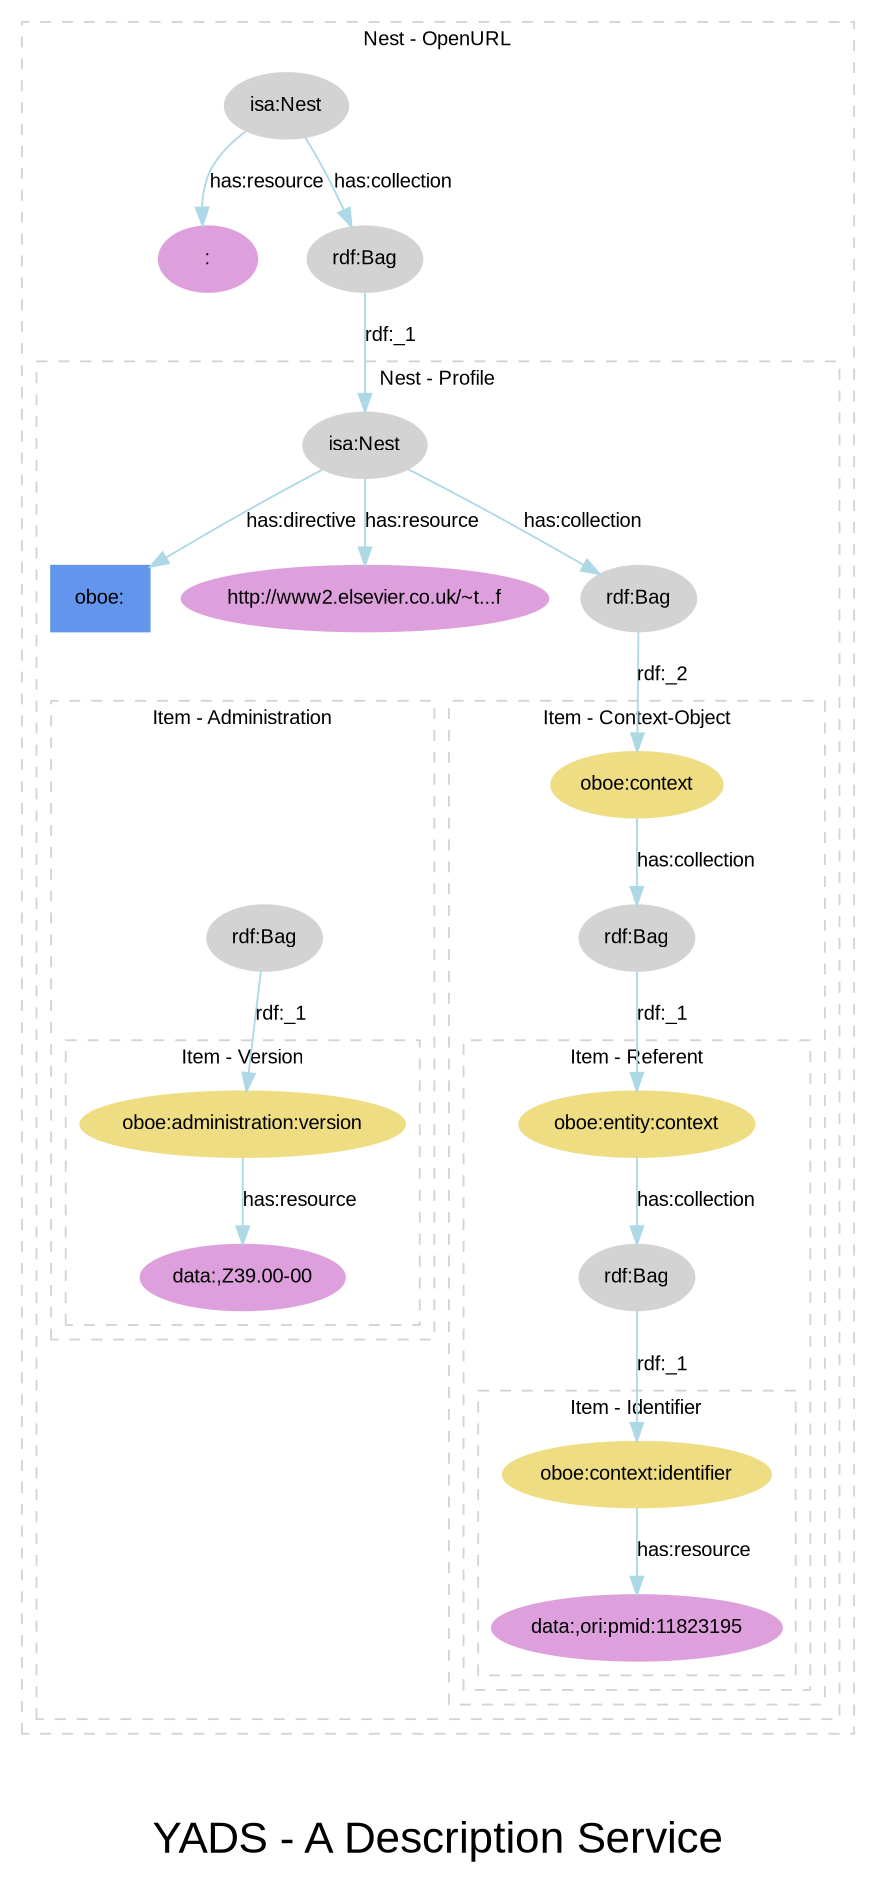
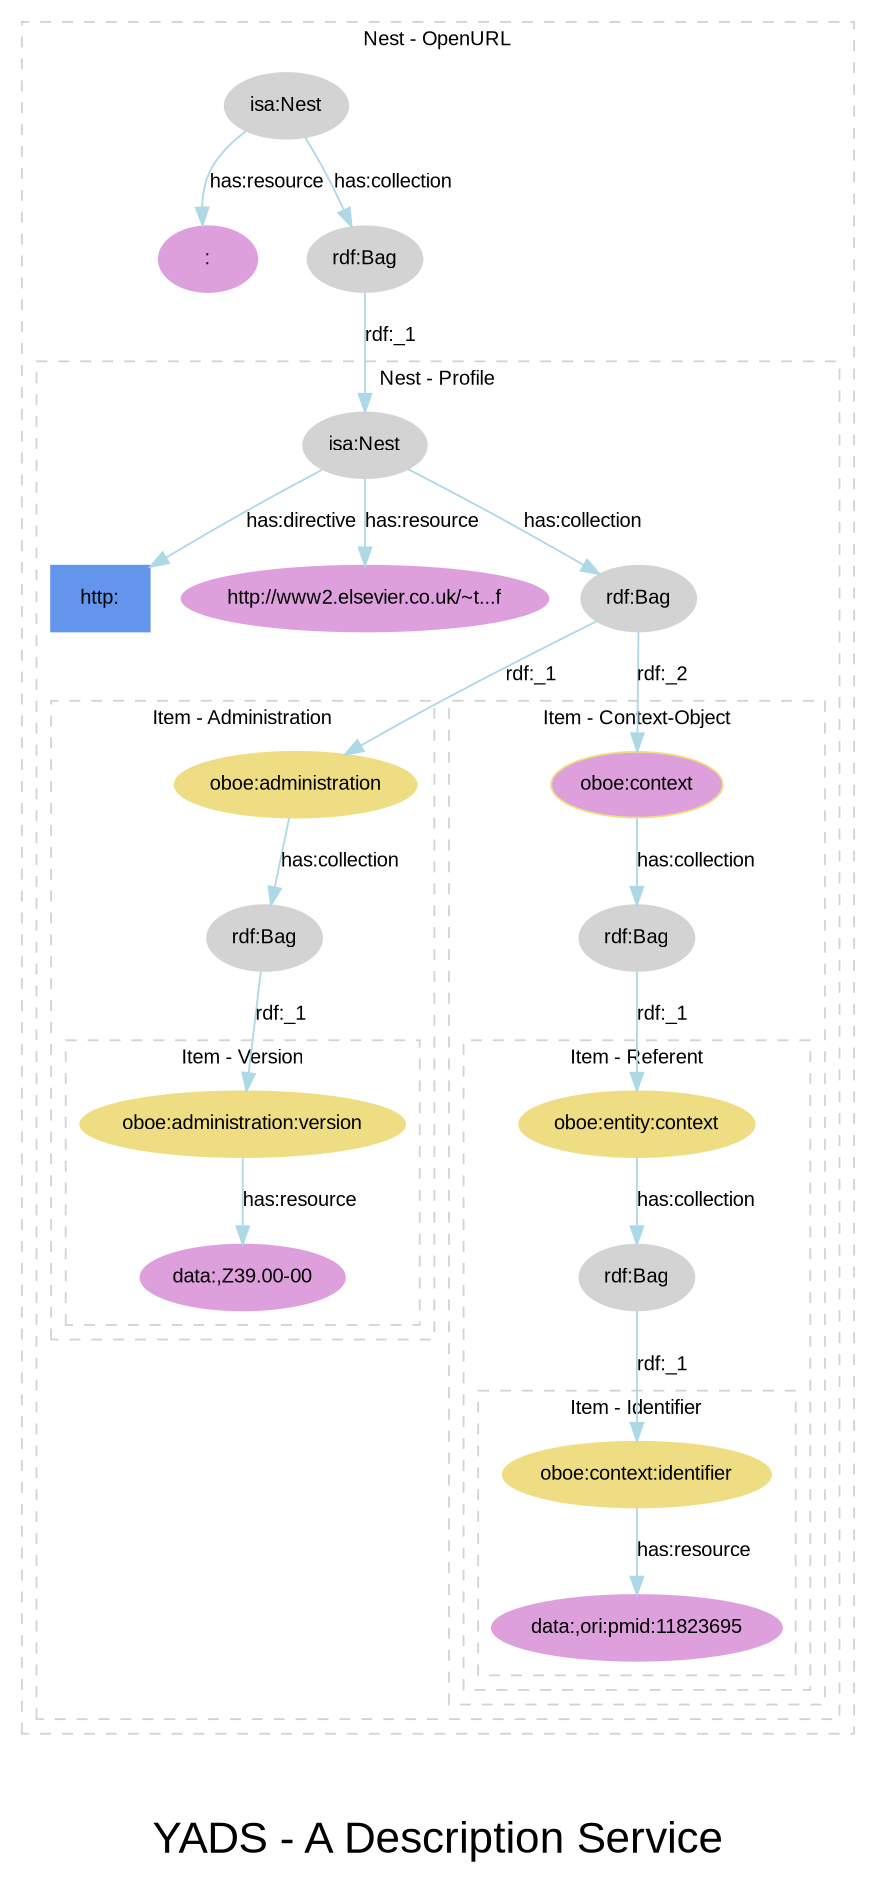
node "oboe:": label "oboe:" -> "http:"
node "oboe:administration": added
node "oboe:context": fillcolor lightgoldenrod -> plum
node "data:,ori:pmid:11823195": label "data:,ori:pmid:11823195" -> "data:,ori:pmid:11823695"
